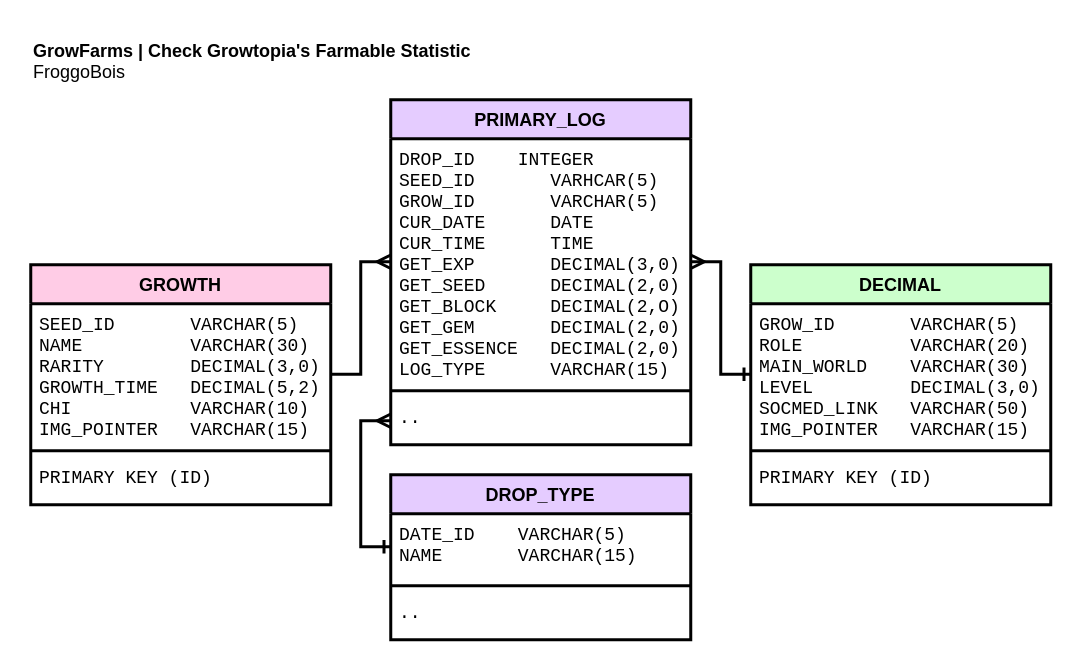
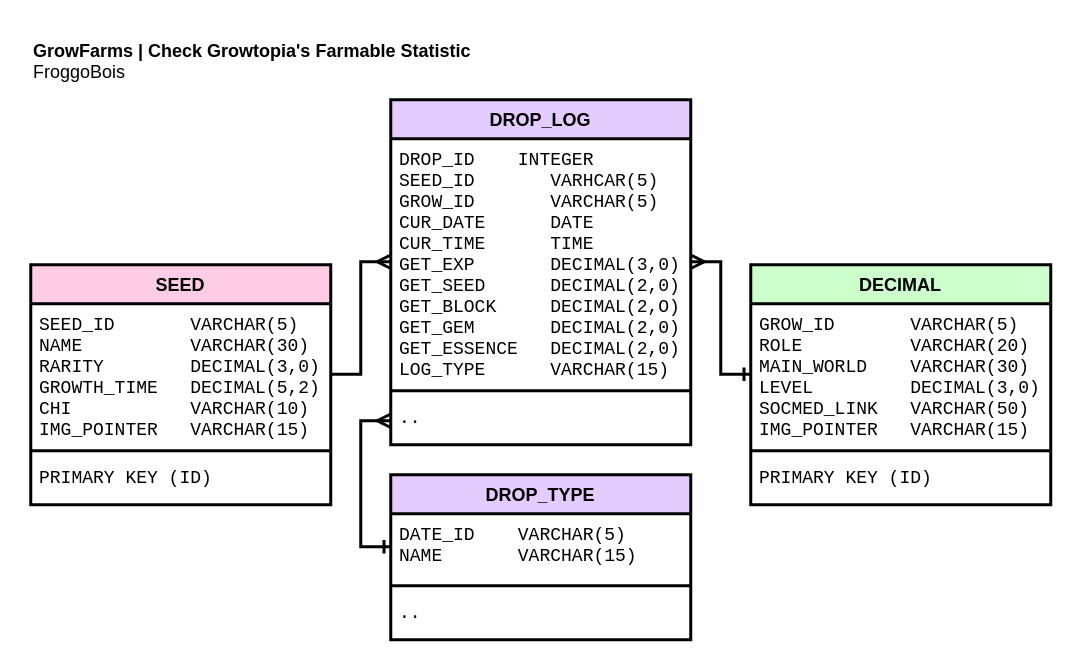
node "PRIMARY_LOG": label "PRIMARY_LOG" -> "DROP_LOG"
node "GROWTH": label "GROWTH" -> "SEED"
